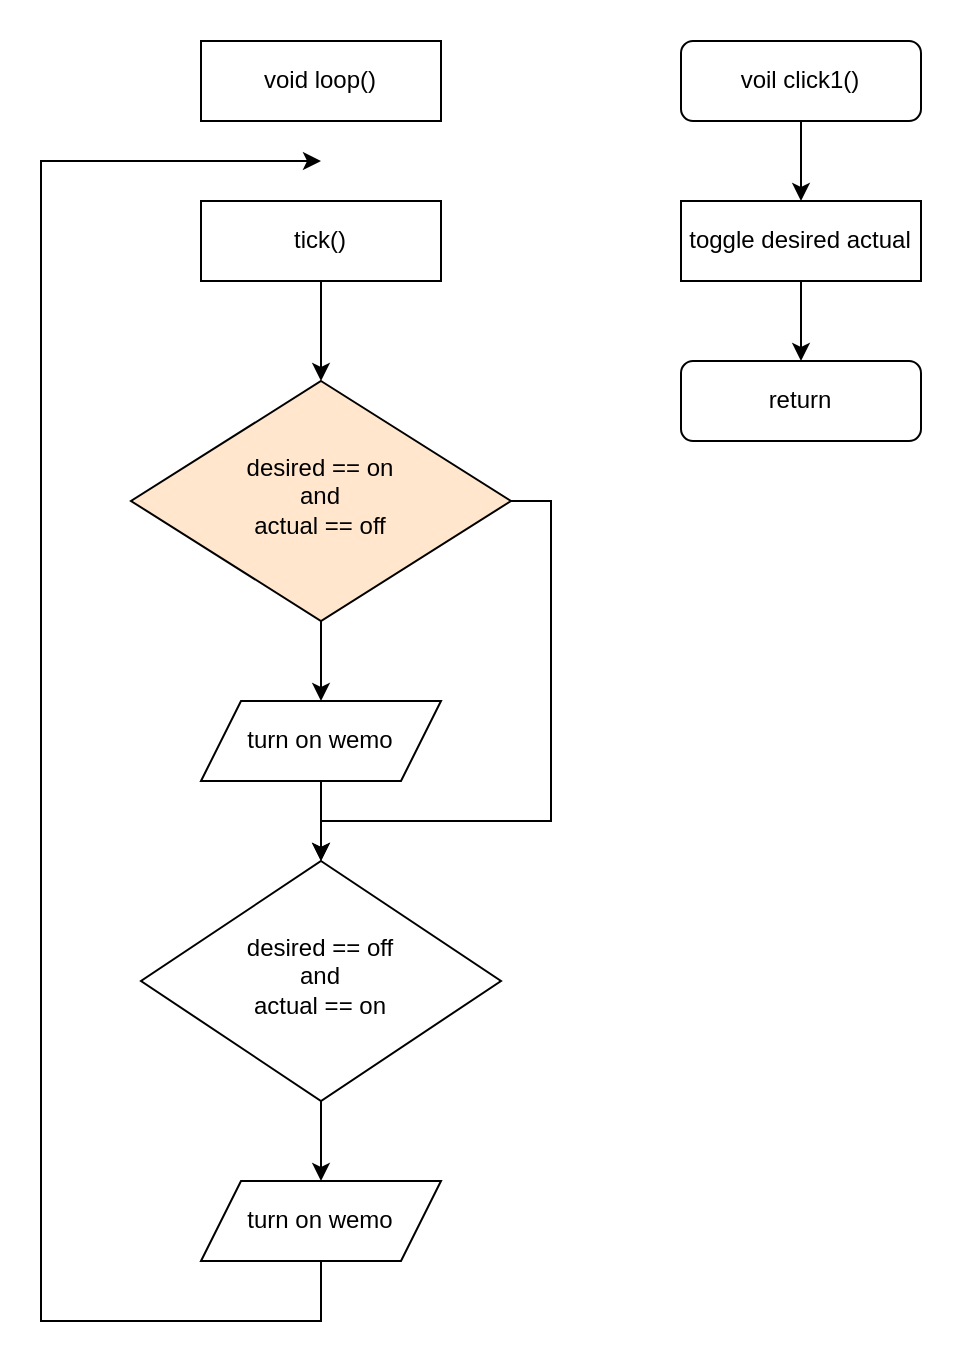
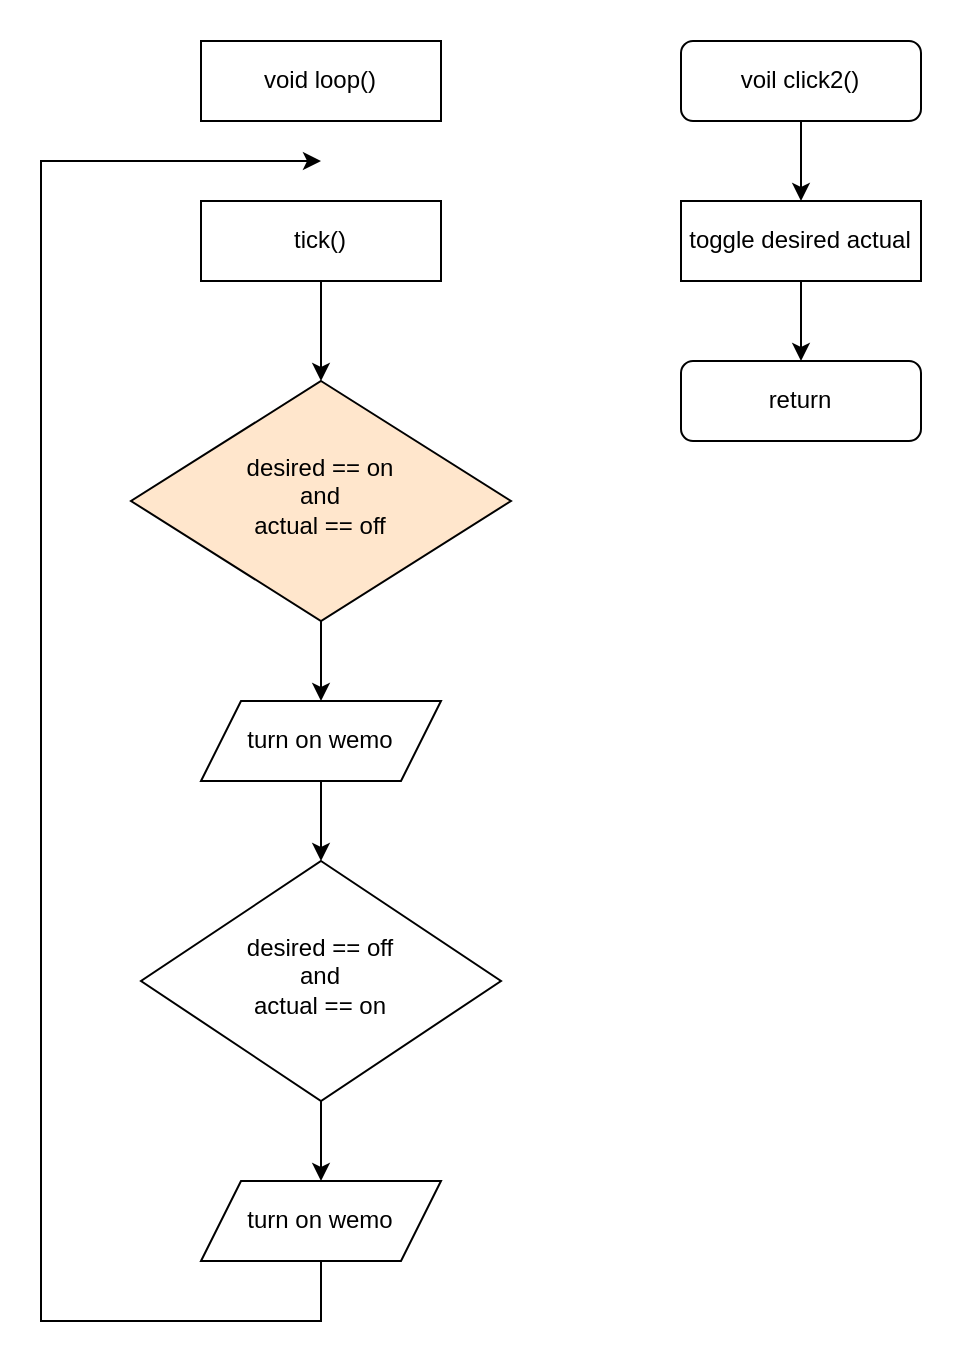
node "voil click1()": label "voil click1()" -> "voil click2()"
edge "desired == on and actual == off" -> "desired == off and actual == on": removed
